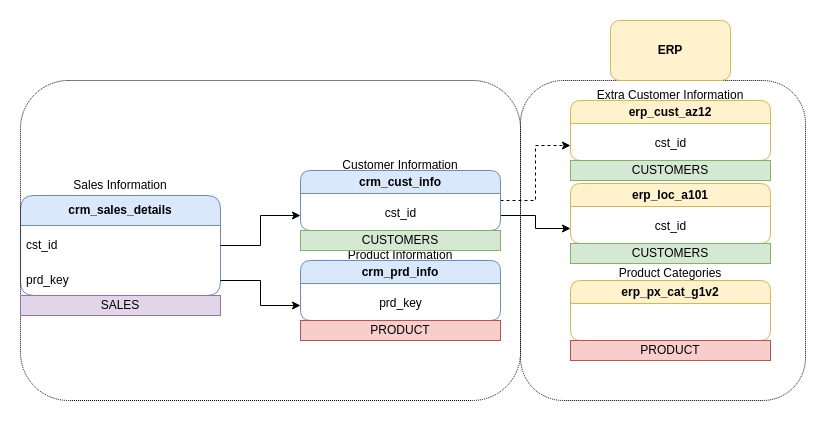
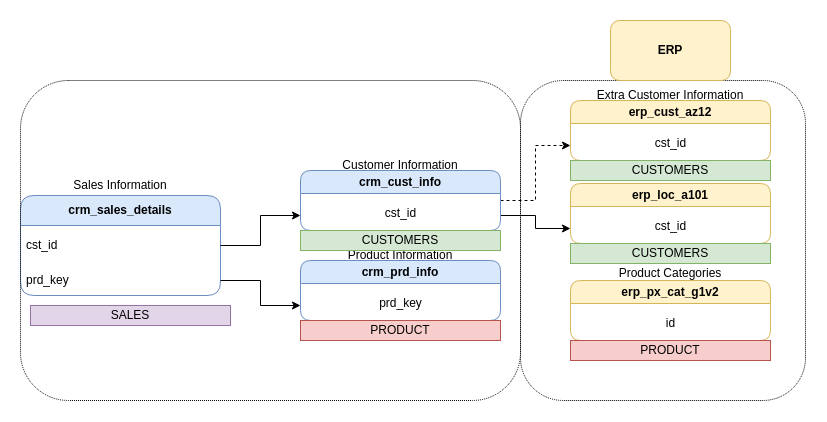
node "SALES": moved (121, 306) -> (131, 316)
node "id": added
